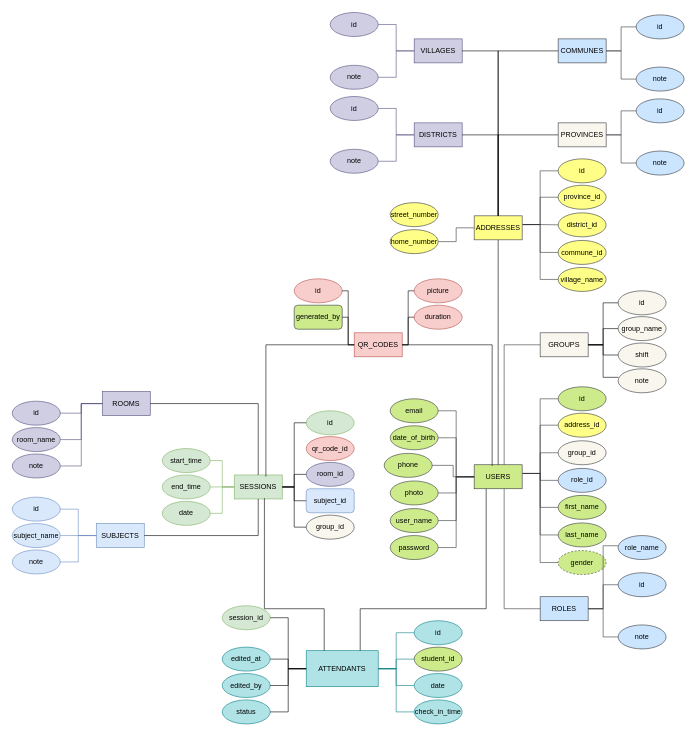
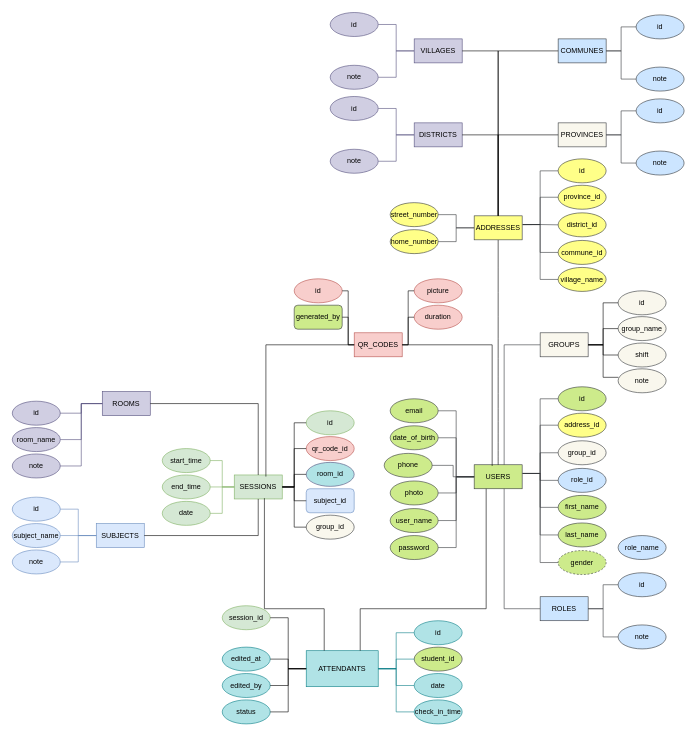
edge "street_number" -- "ADDRESSES": added
edge "qr_code_id" -- "SESSIONS": added
node "room_id": fillcolor #d0cee2 -> #b0e3e6
edge "role_name" -- "ROLES": removed
